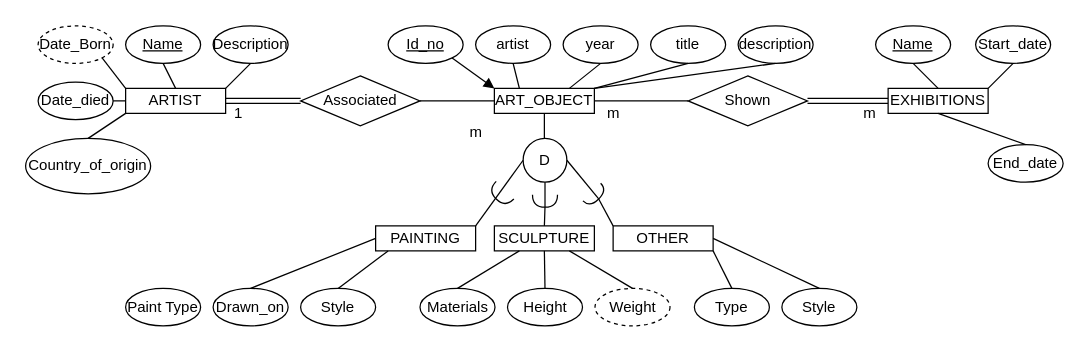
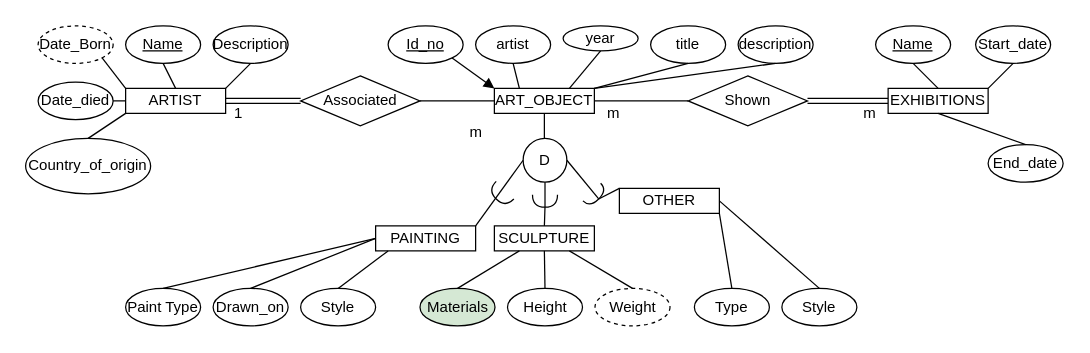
node "year": size 75x38 -> 75x25
node "OTHER": moved (663, 238) -> (669, 201)
edge "PAINTING" -- "Paint Type": added
node "Materials": fillcolor #ffffff -> #d5e8d4
